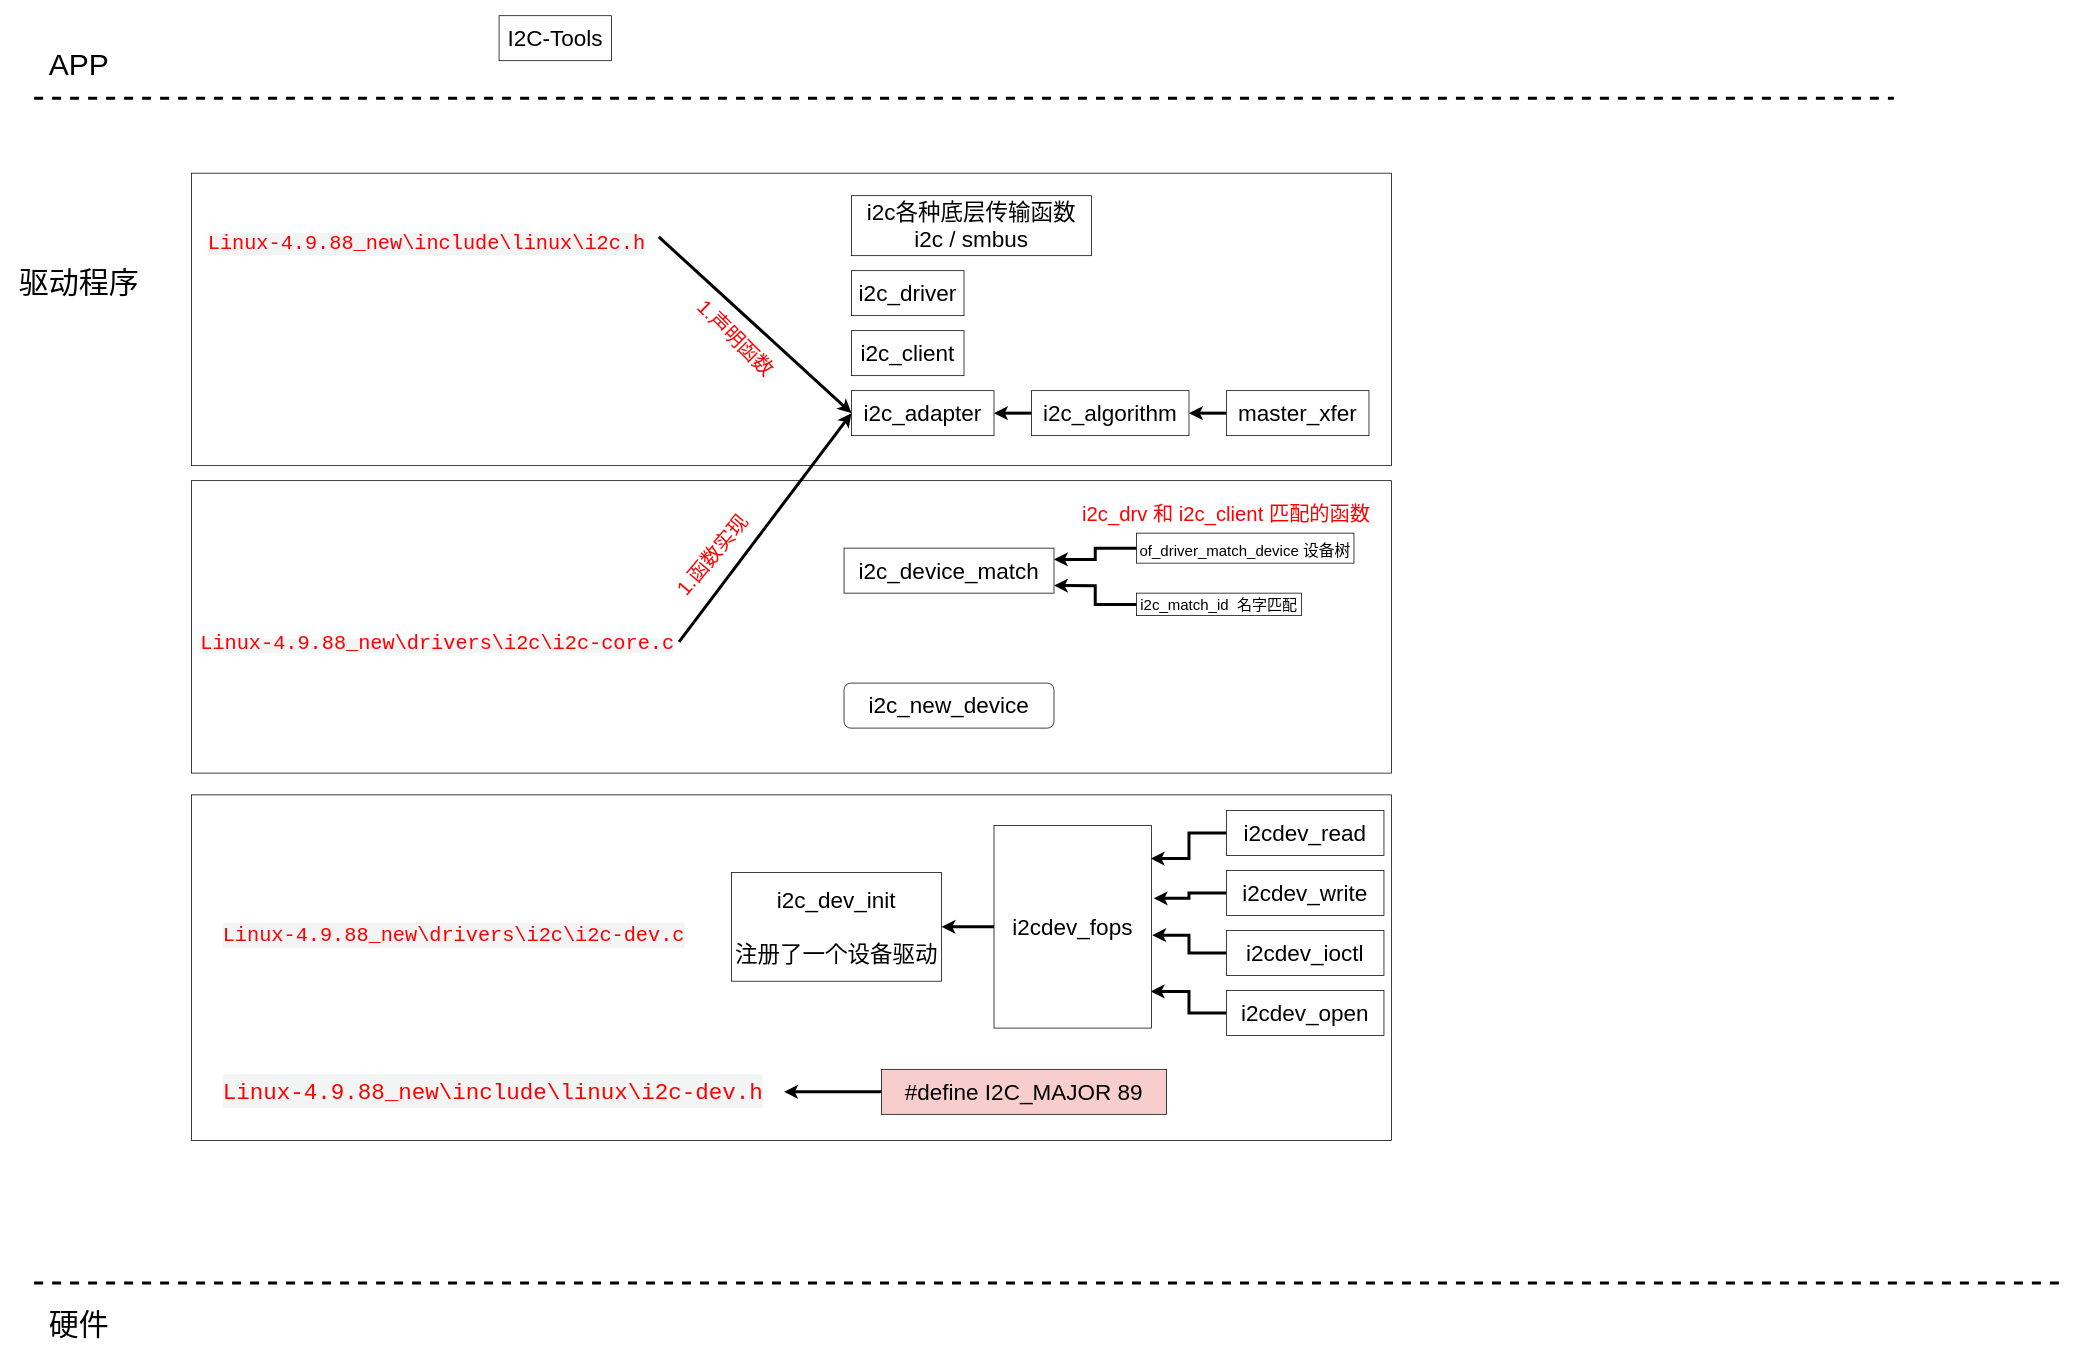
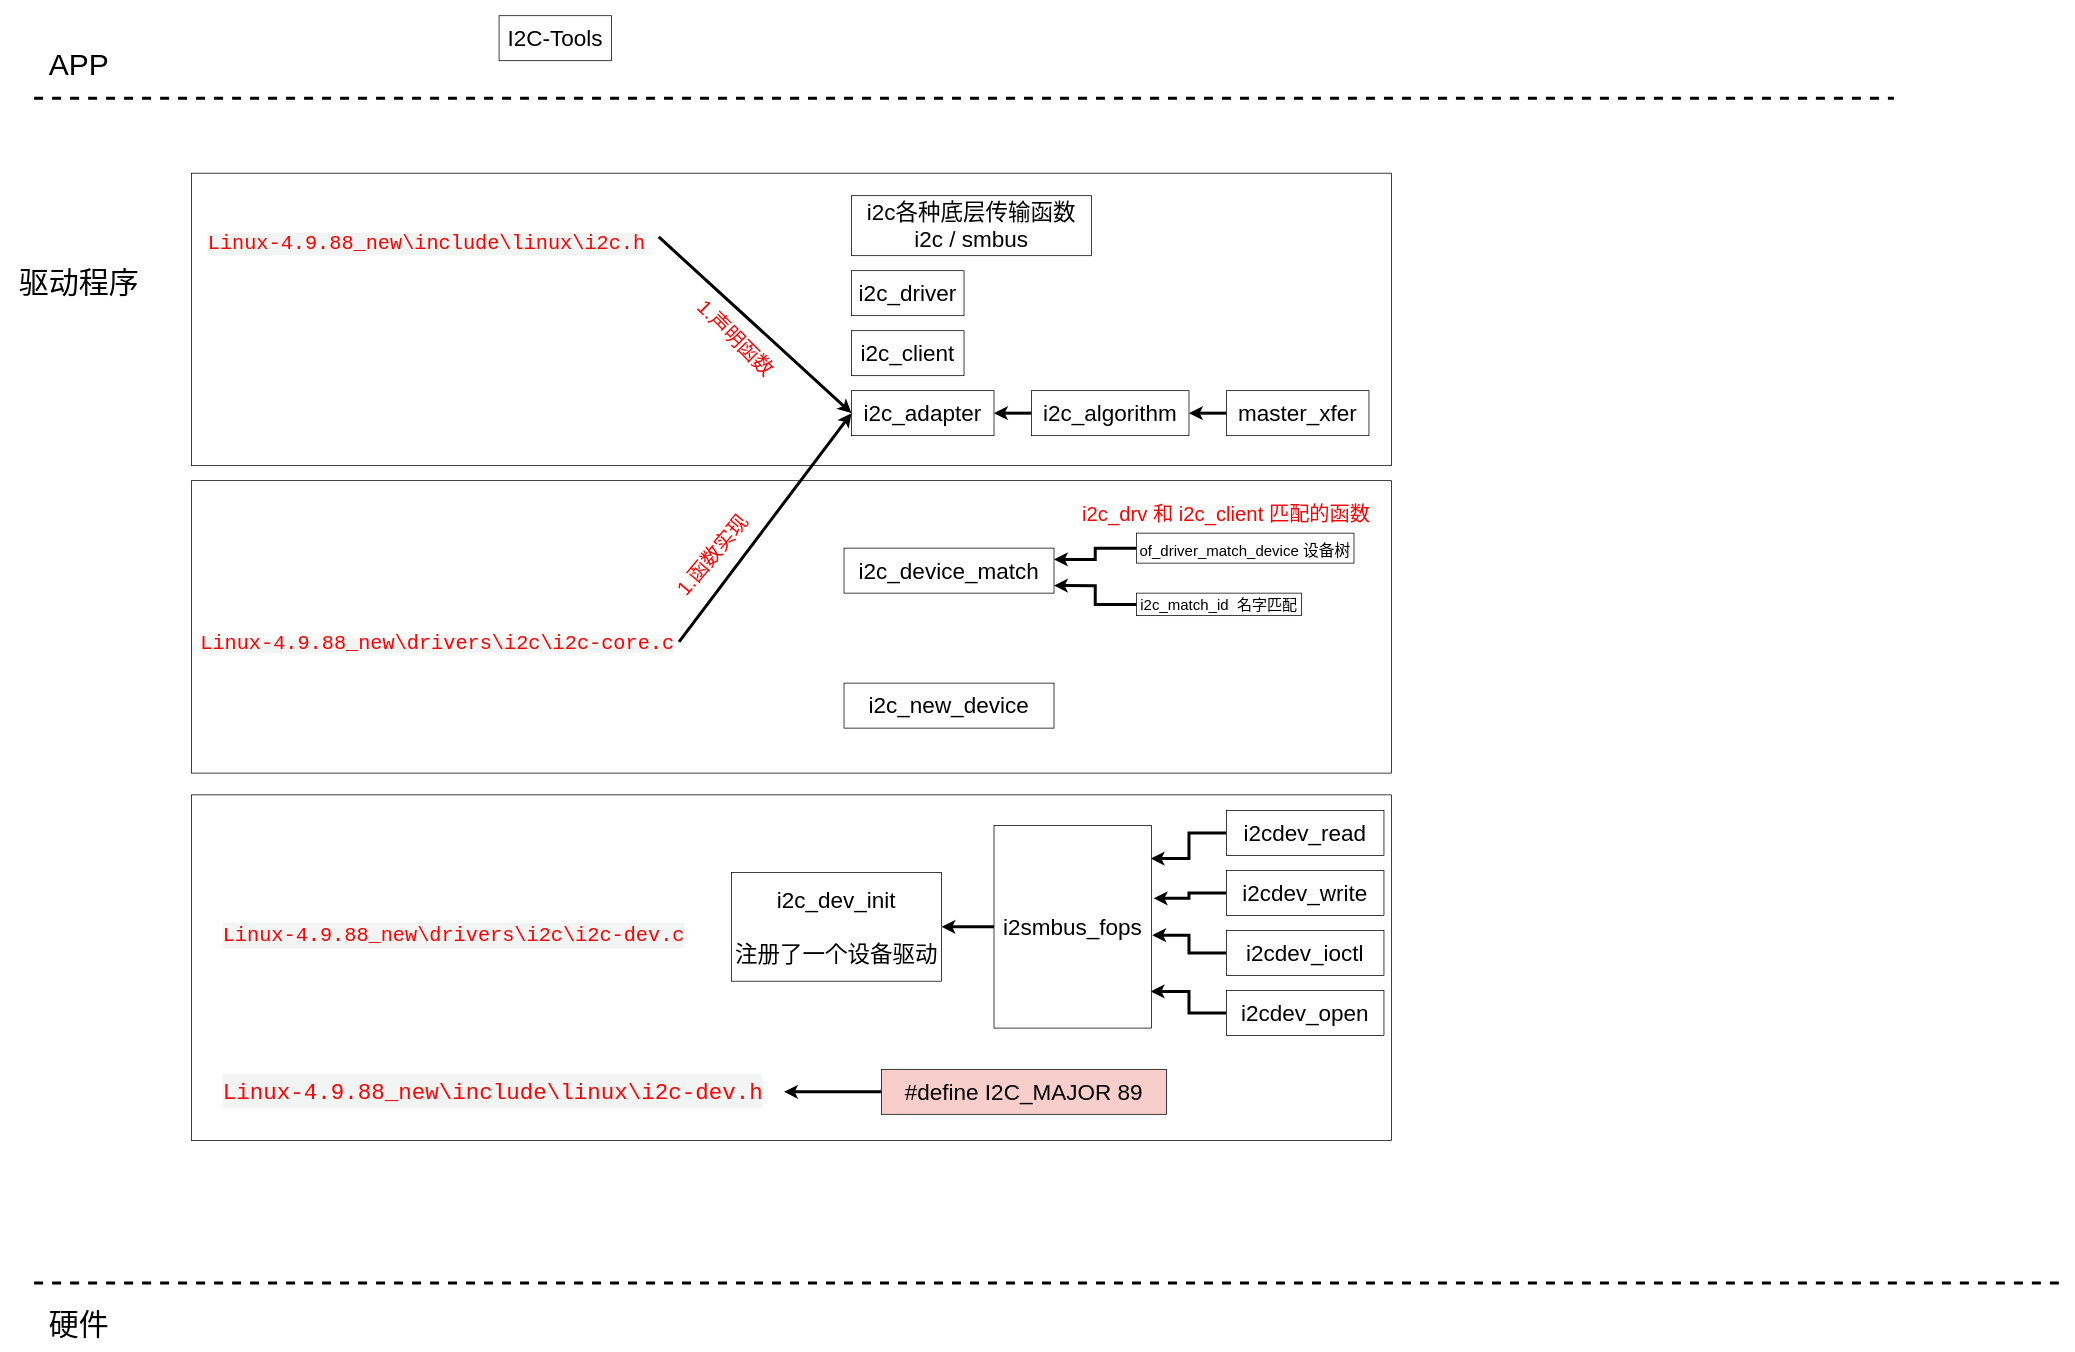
node "i2c_new_device": shape rounded rectangle -> rectangle
node "i2cdev_fops": label "i2cdev_fops" -> "i2smbus_fops"
